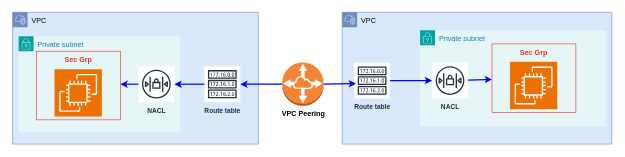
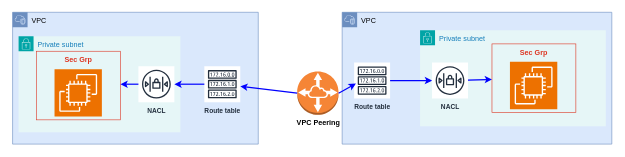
node "VPC Peering": moved (303, 84) -> (318, 93)
